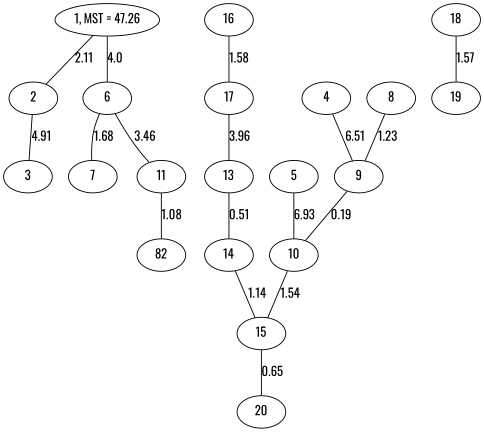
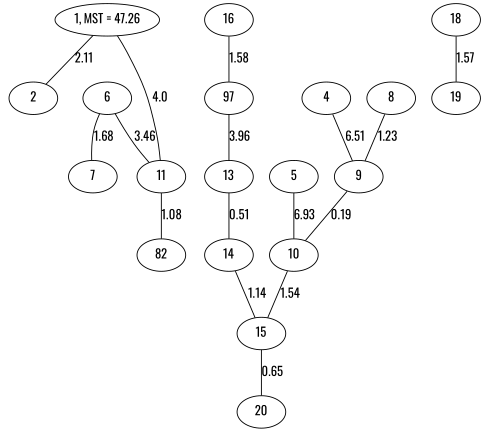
edge "1, MST = 47.26" -- "6": now "1, MST = 47.26" -- "11"
node "17": label "17" -> "97"
node "3": removed
